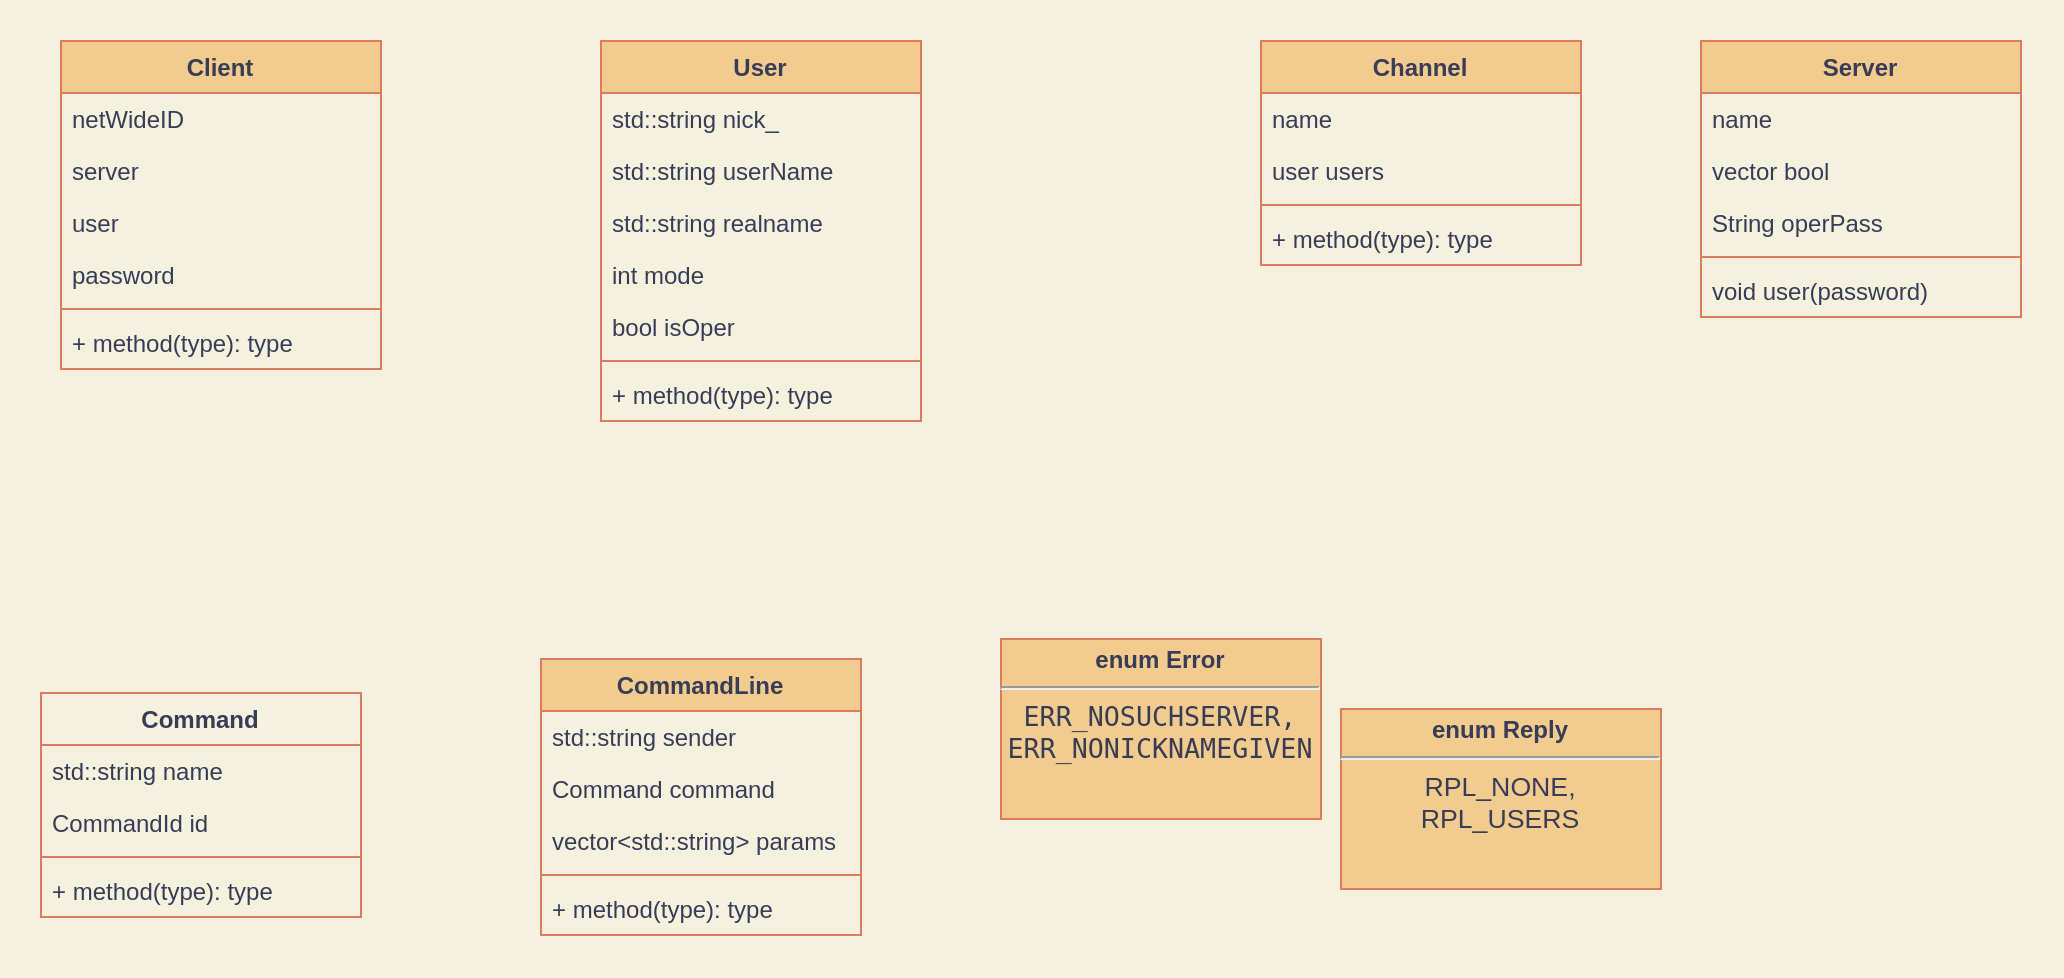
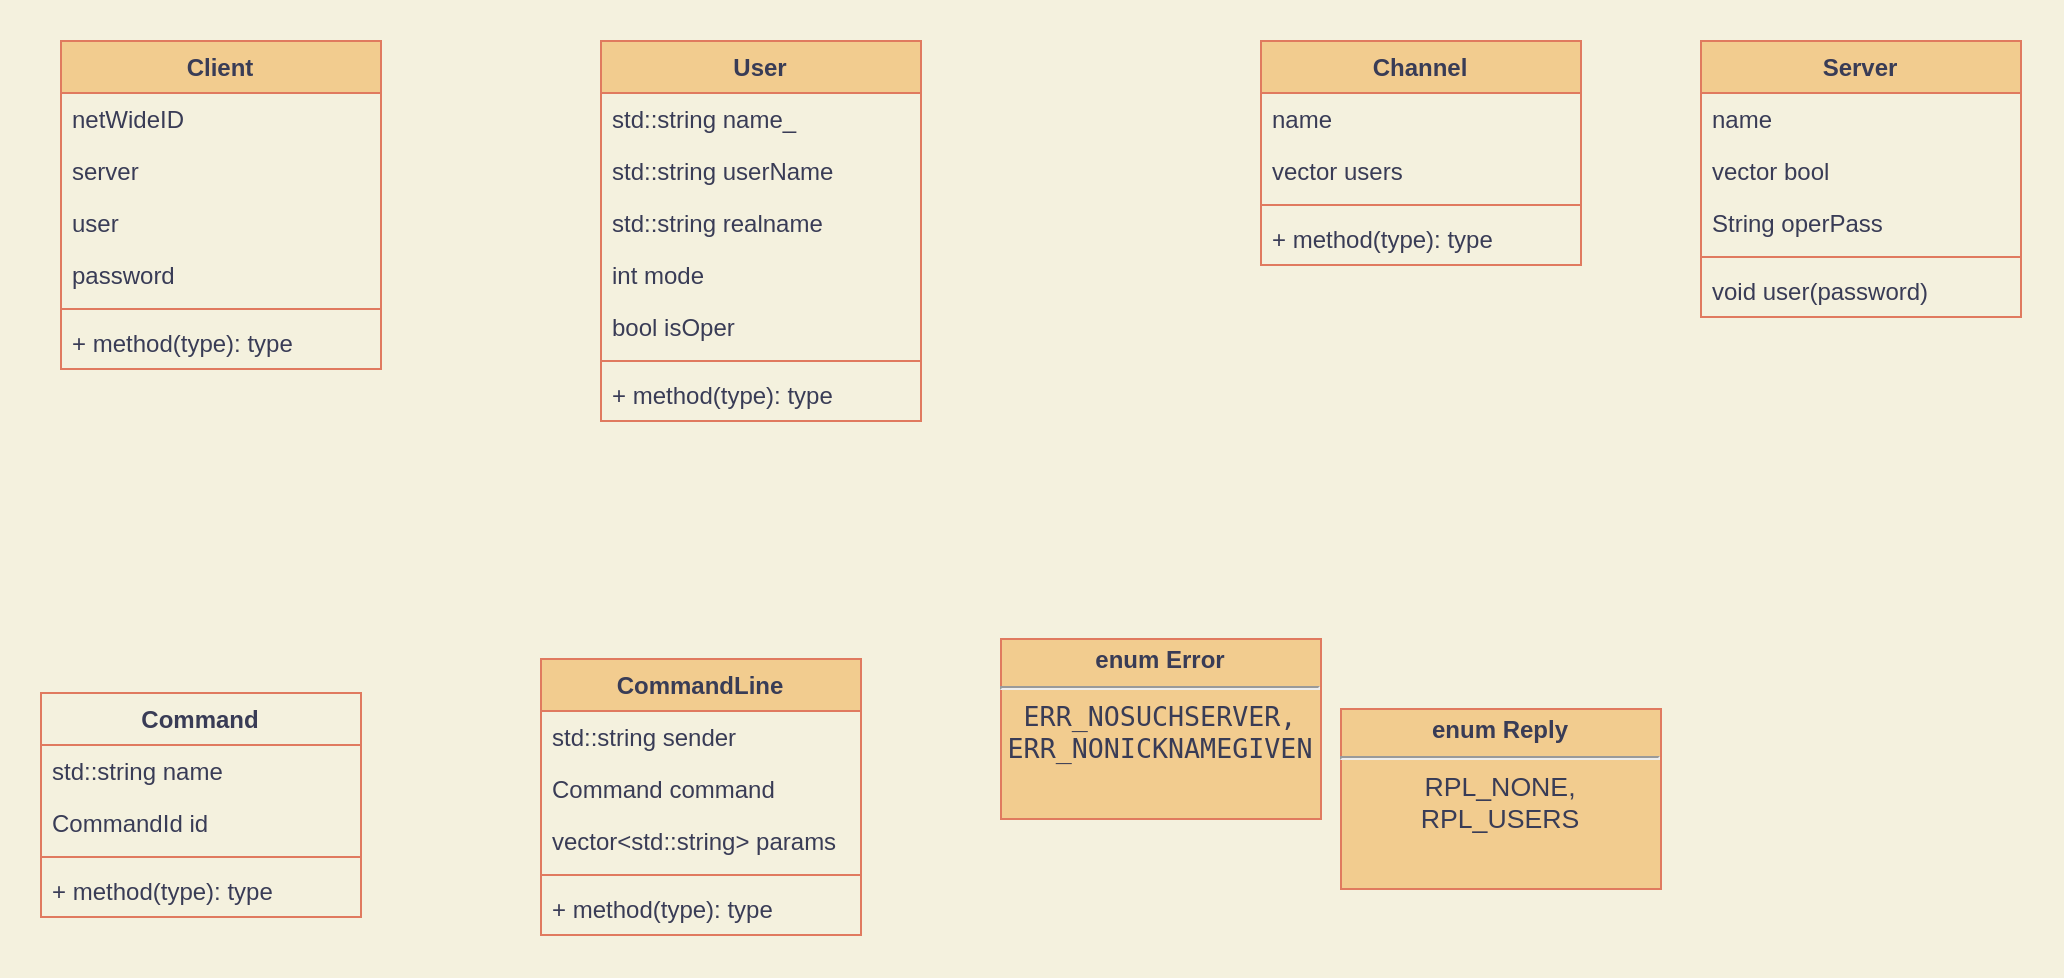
node "std::string nick_": label "std::string nick_" -> "std::string name_"
node "user users": label "user users" -> "vector users"
